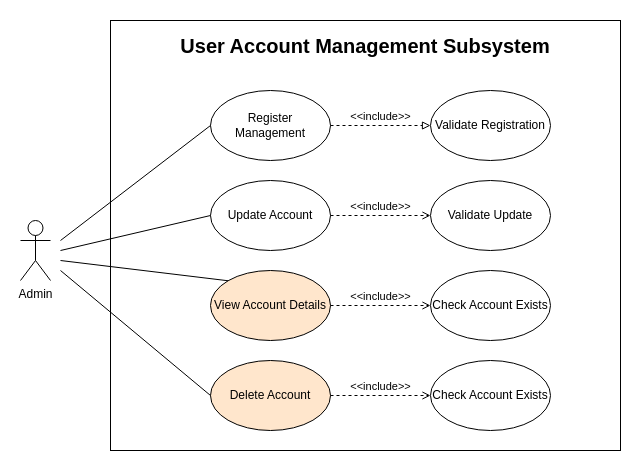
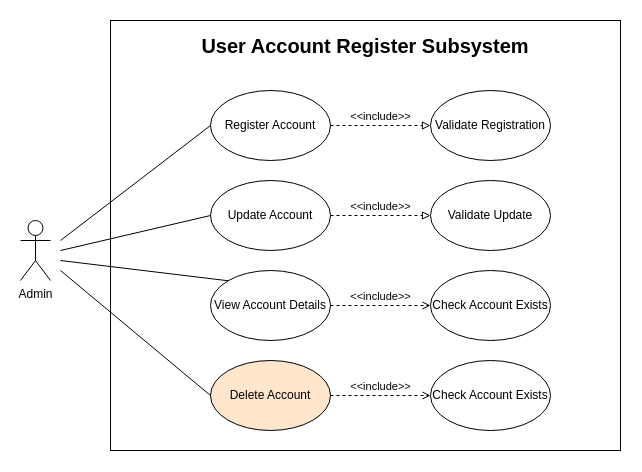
node "User Account Management Subsystem": label "User Account Management Subsystem" -> "User Account Register Subsystem"
node "Register Management": label "Register Management" -> "Register Account"
edge "Update Account" -> "Validate Update": arrowhead open -> block
node "View Account Details": fillcolor #ffe6cc -> #ffffff
